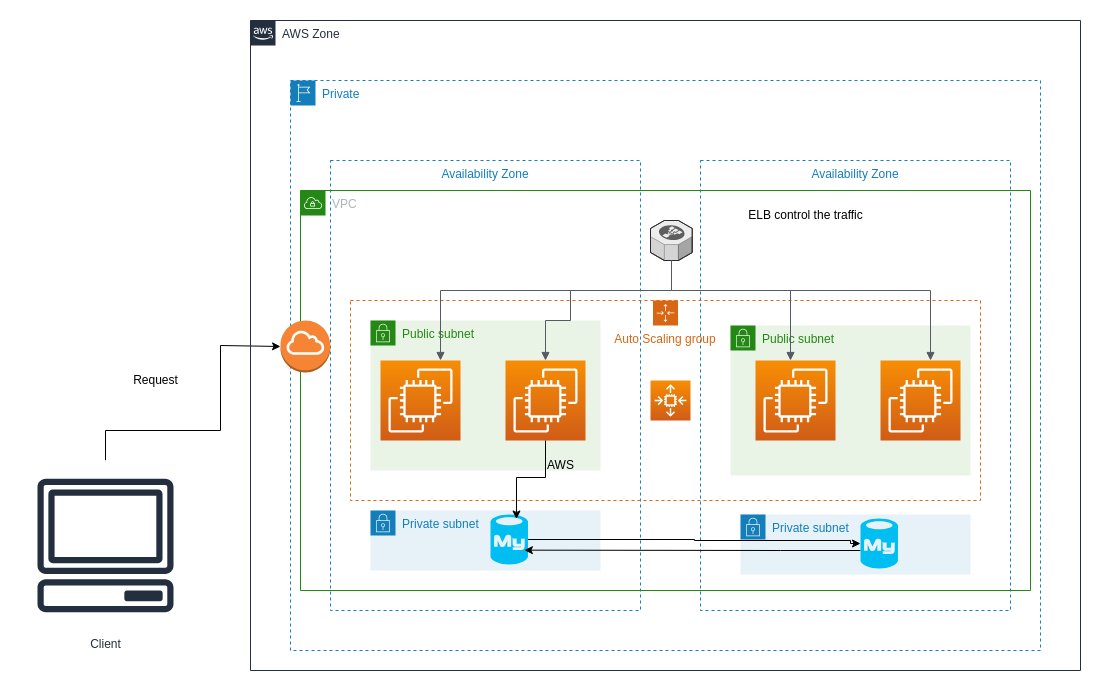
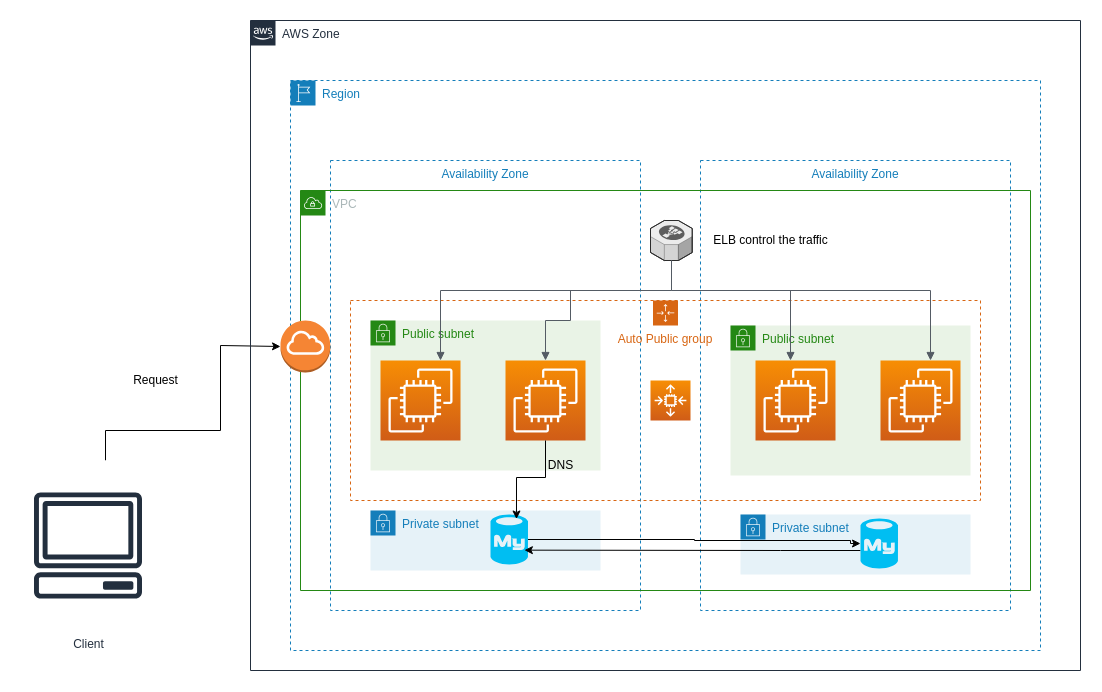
node "Private": label "Private" -> "Region"
node "ELB control the traffic": moved (806, 216) -> (771, 241)
node "Auto Scaling group": label "Auto Scaling group" -> "Auto Public group"
node "AWS": label "AWS" -> "DNS"
node "Client": size 170x170 -> 135x170
